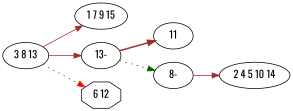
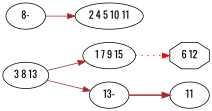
edge "13-" -> "8-": removed
edge "3 8 13" -> "6 12": now "1 7 9 15" -> "6 12"
node "2 4 5 10 14": label "2 4 5 10 14" -> "2 4 5 10 11"
